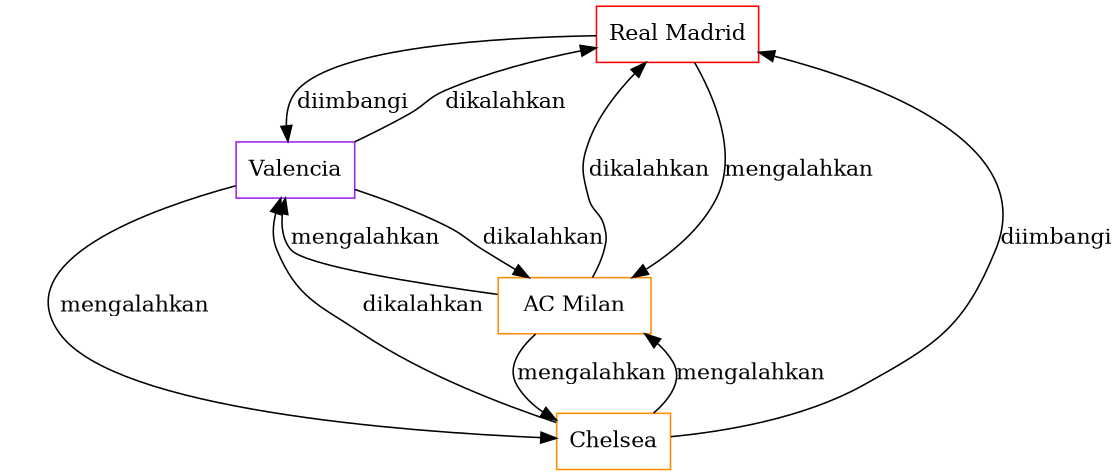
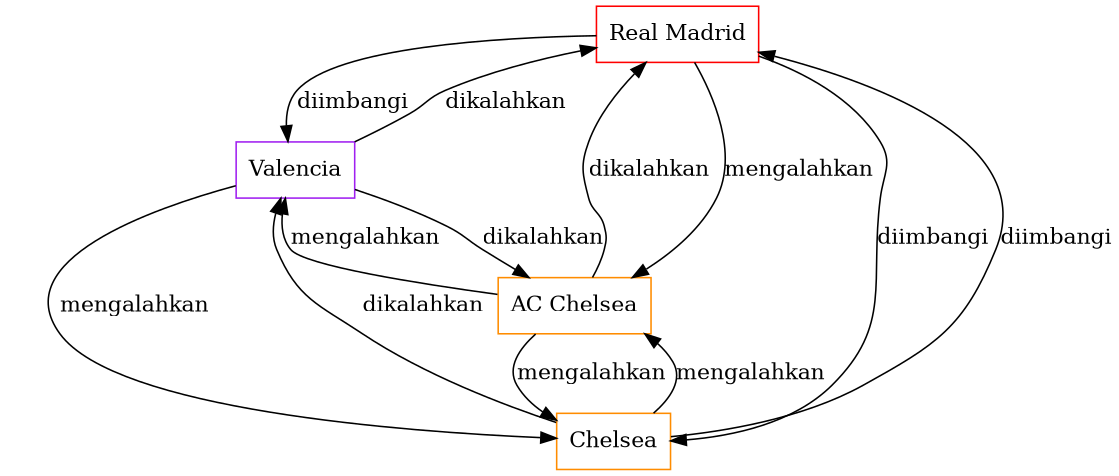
edge "Real Madrid" -> "Chelsea": added, label "diimbangi"
node "AC Milan": label "AC Milan" -> "AC Chelsea"
